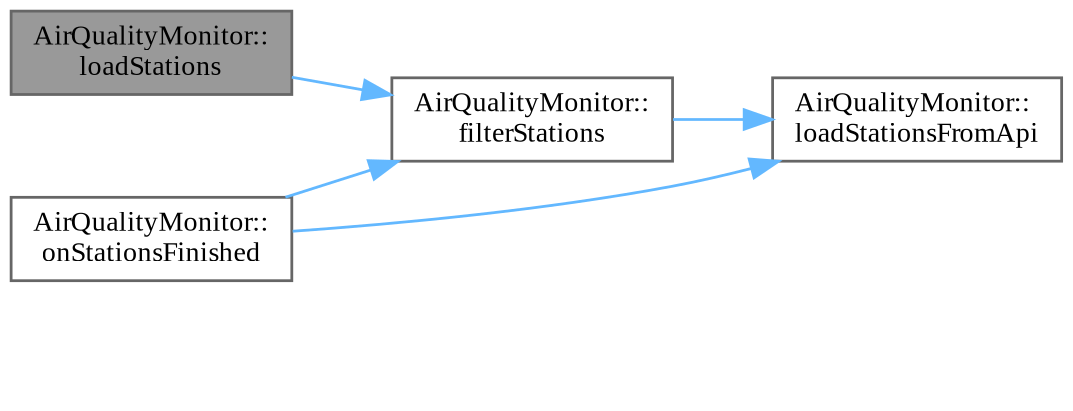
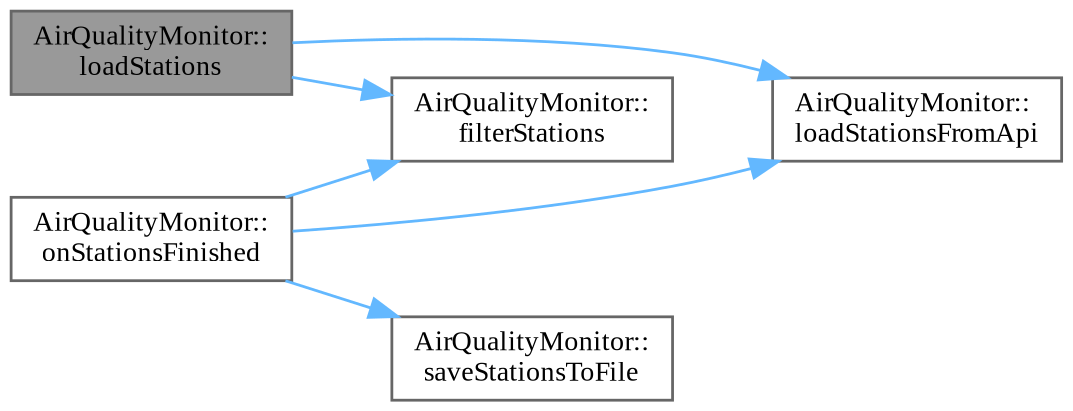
edge "AirQualityMonitor:: filterStations" -> "AirQualityMonitor:: loadStationsFromApi": now "AirQualityMonitor:: loadStations" -> "AirQualityMonitor:: loadStationsFromApi"
node "AirQualityMonitor:: saveStationsToFile": added
